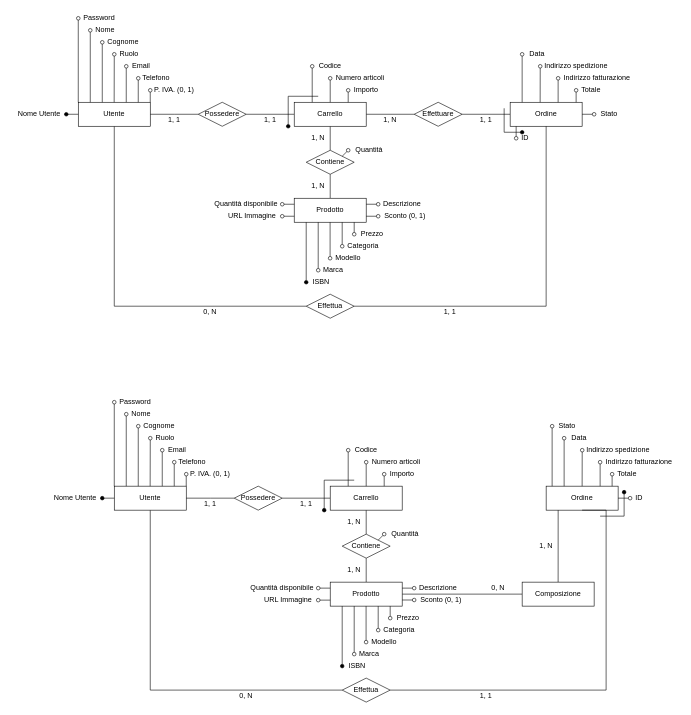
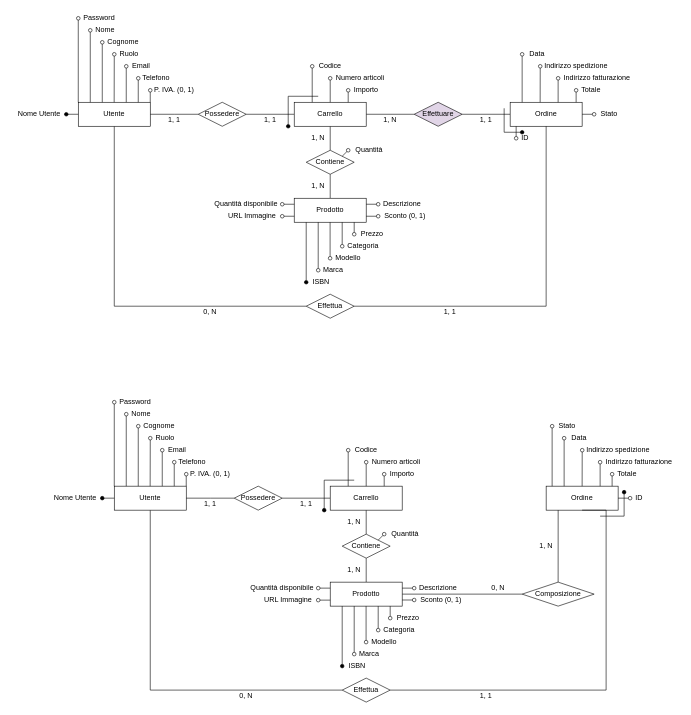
node "Effettuare": fillcolor #ffffff -> #e1d5e7
node "Composizione": shape rectangle -> diamond
